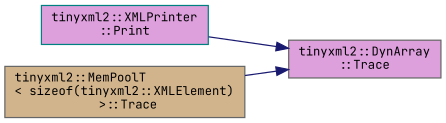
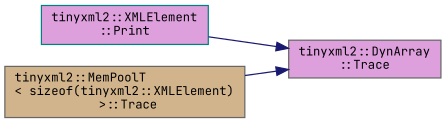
node "tinyxml2::XMLPrinter ::Print": label "tinyxml2::XMLPrinter ::Print" -> "tinyxml2::XMLElement ::Print"
